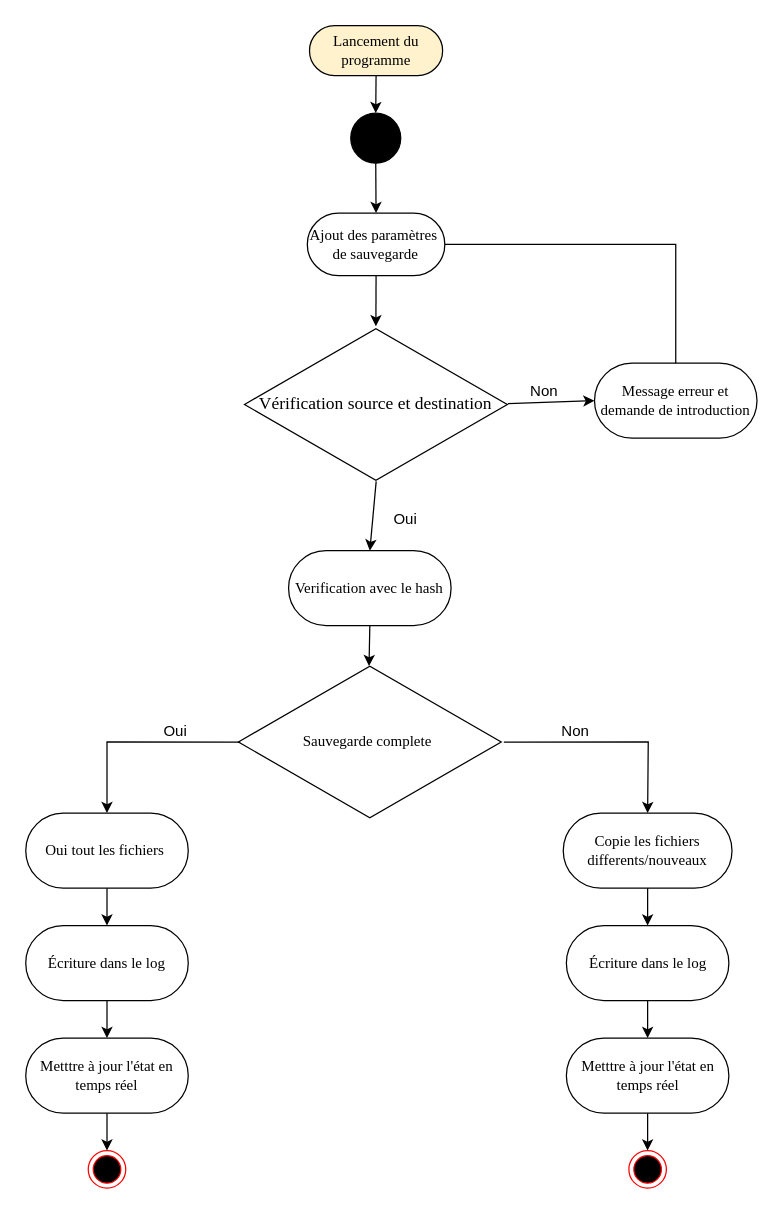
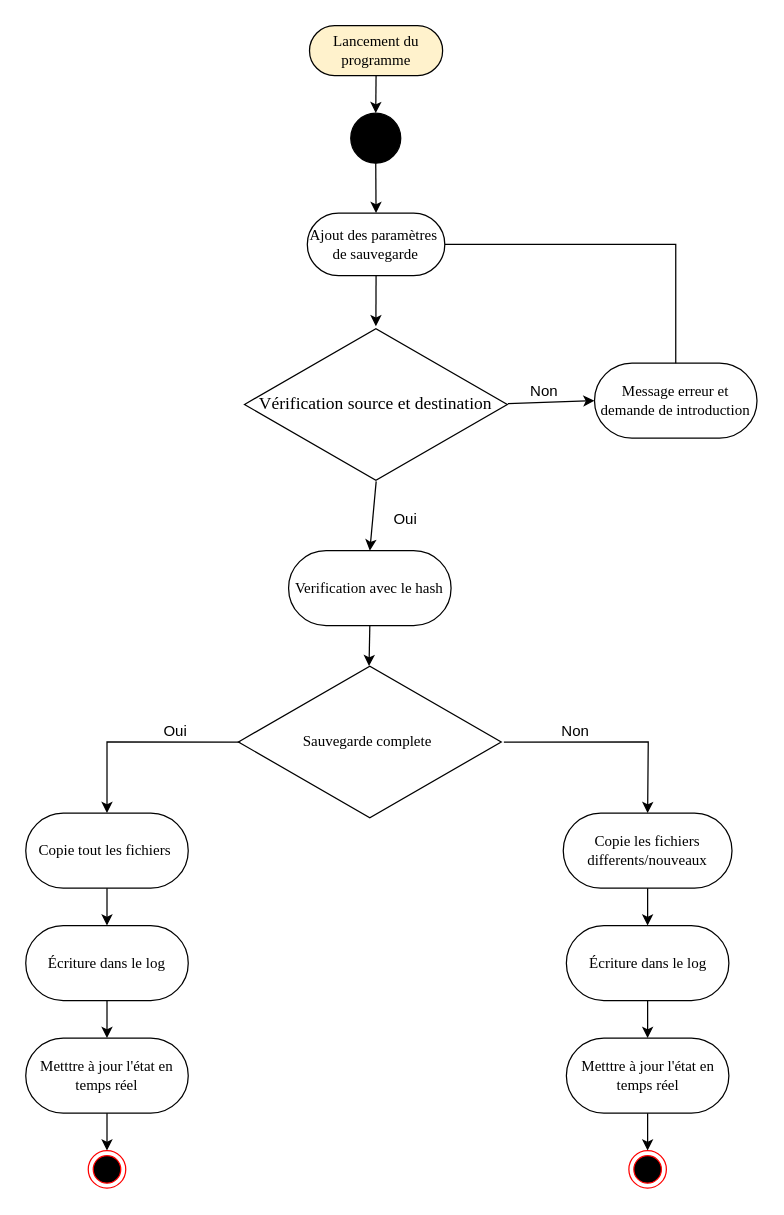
node "Oui tout les fichiers": label "Oui tout les fichiers" -> "Copie tout les fichiers"
